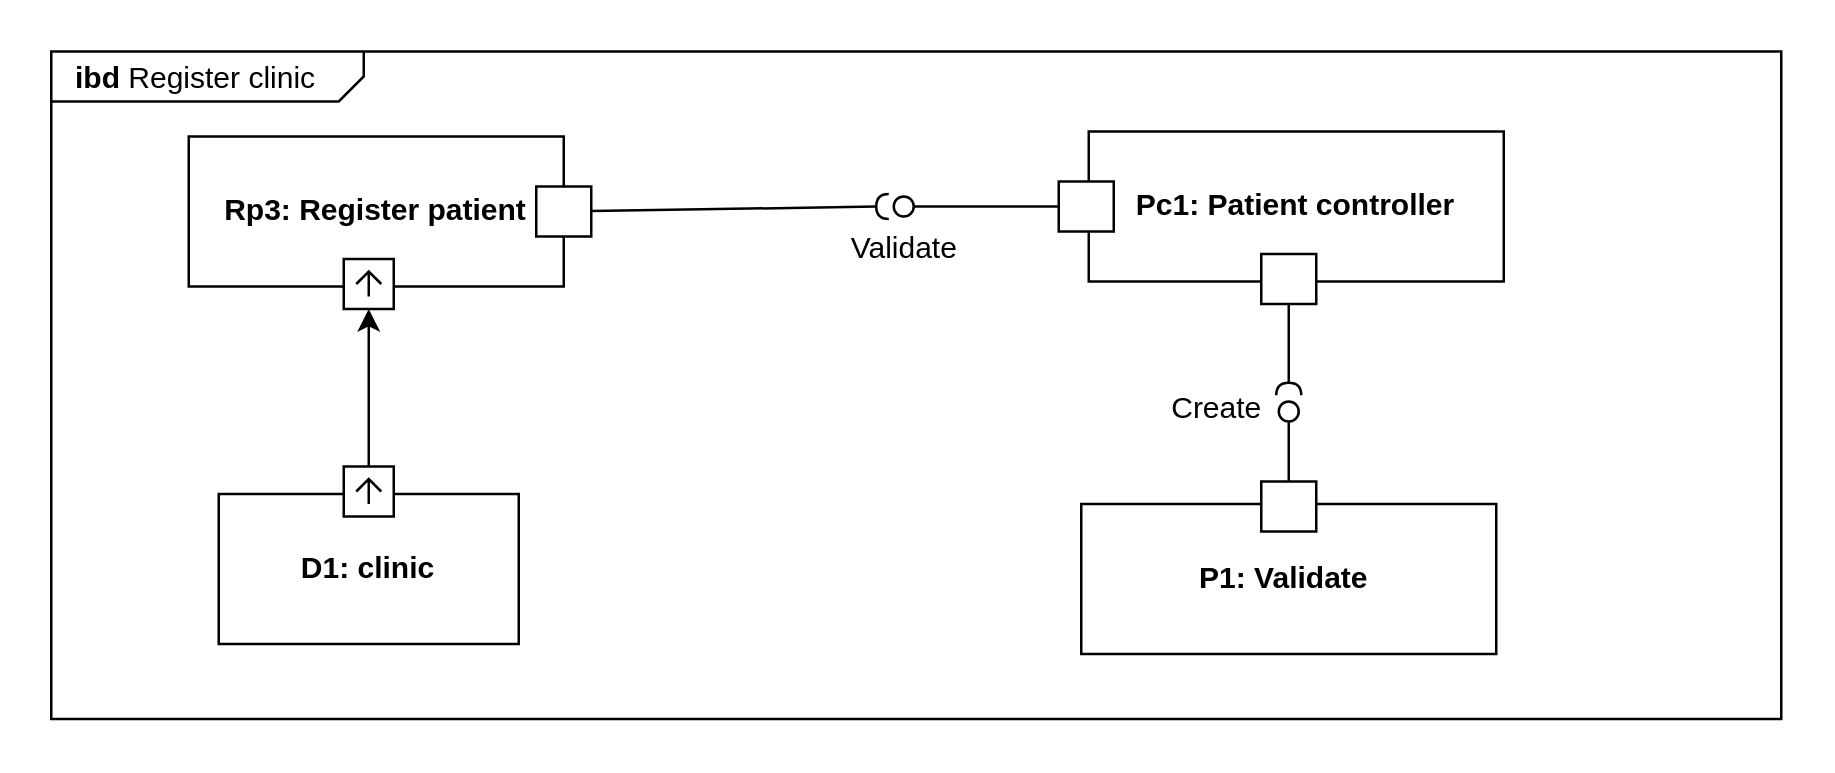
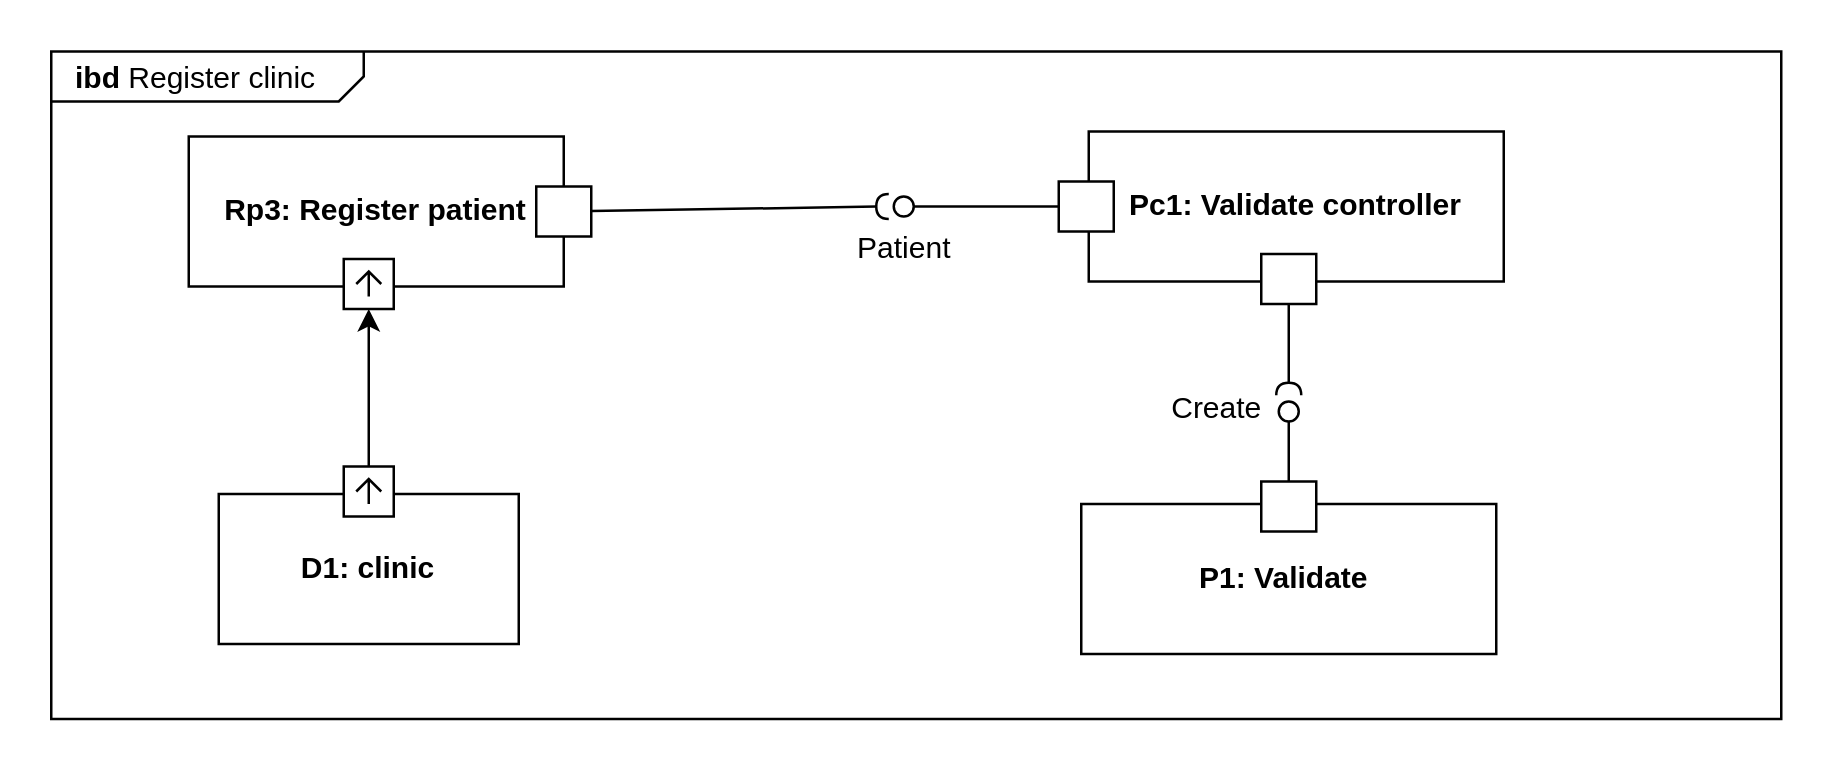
node "Pc1: Patient controller": label "Pc1: Patient controller" -> "Pc1: Validate controller"
node "Validate": label "Validate" -> "Patient"
